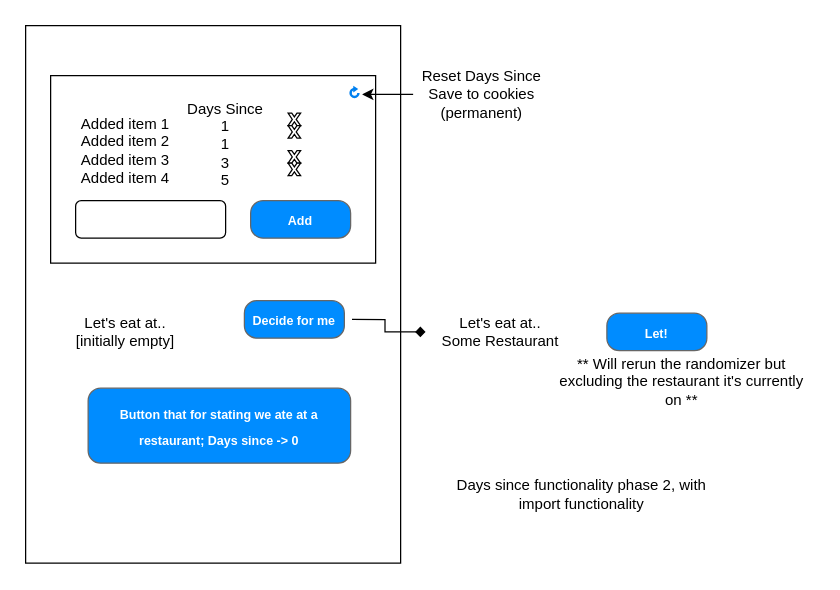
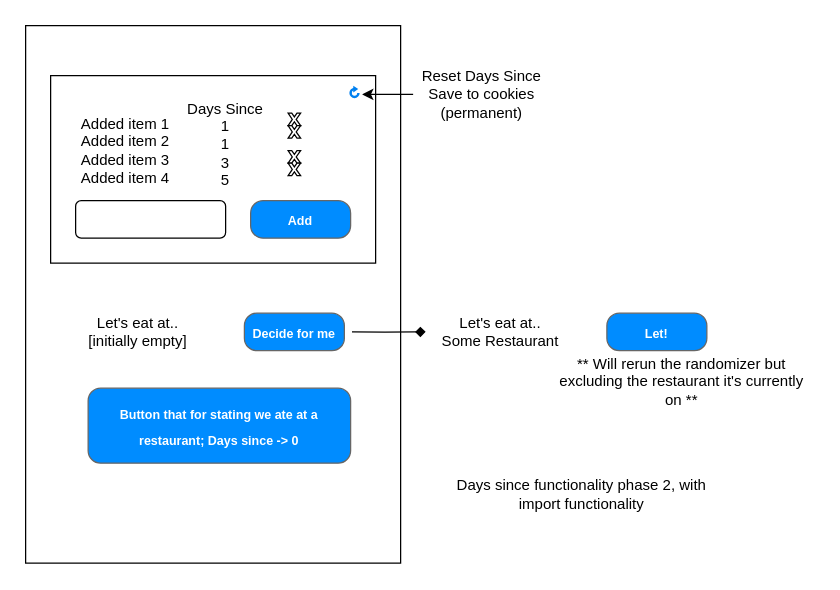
node "Decide for me": moved (294, 319) -> (294, 332)
node "Let's eat at.. [initially empty]": moved (126, 332) -> (138, 332)
